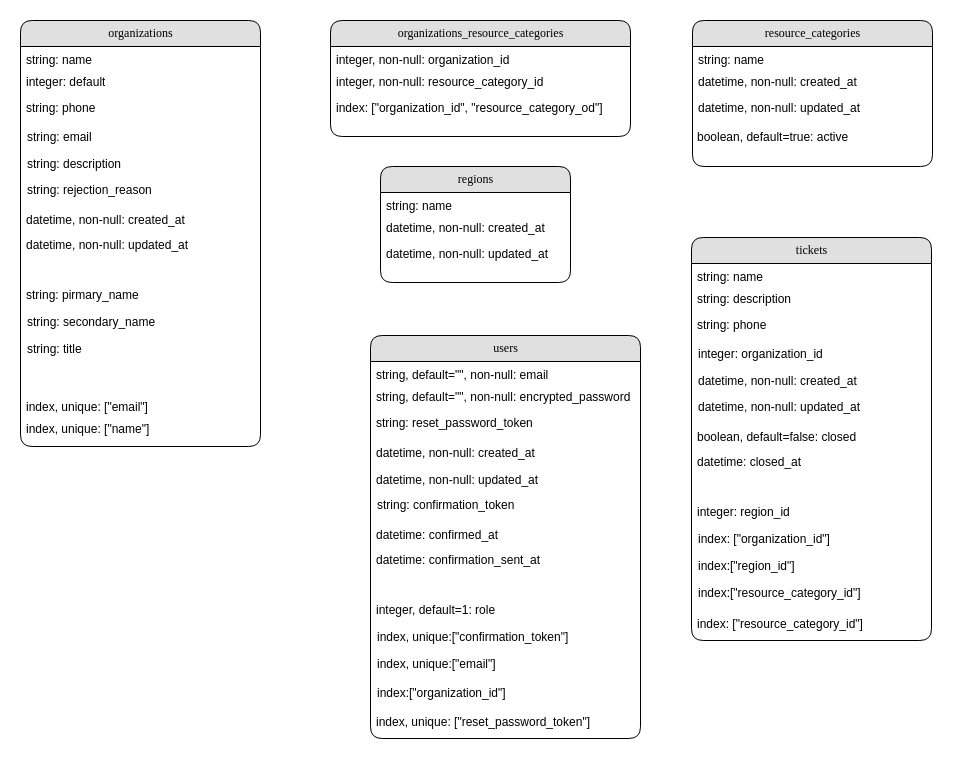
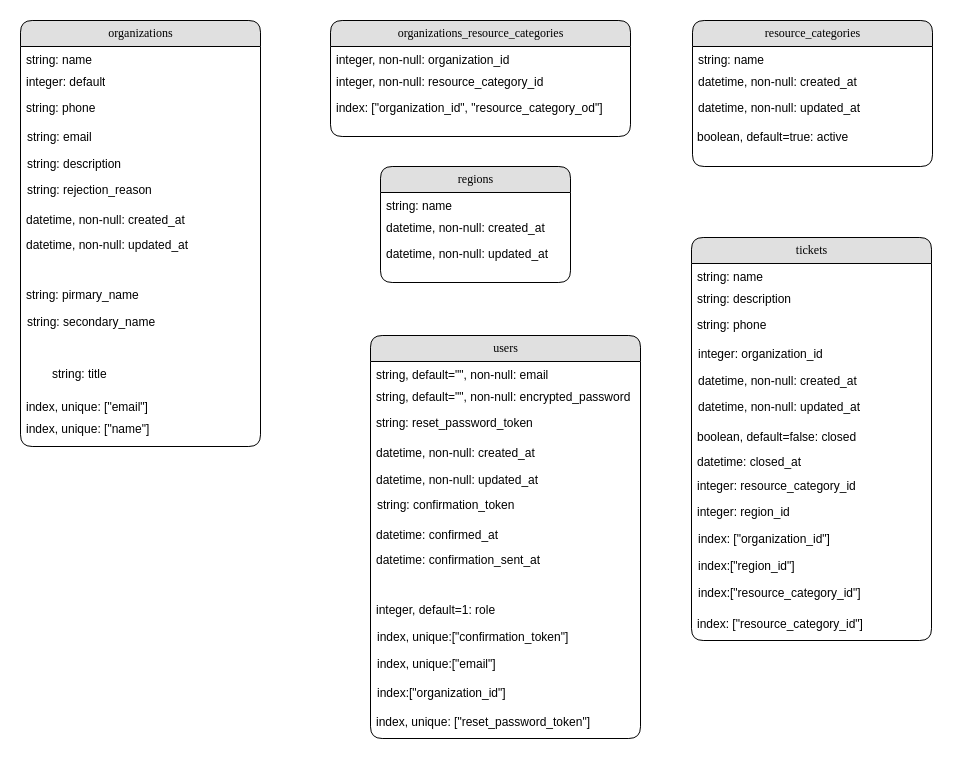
node "string: title": moved (126, 346) -> (151, 371)
node "integer: resource_category_id": added
